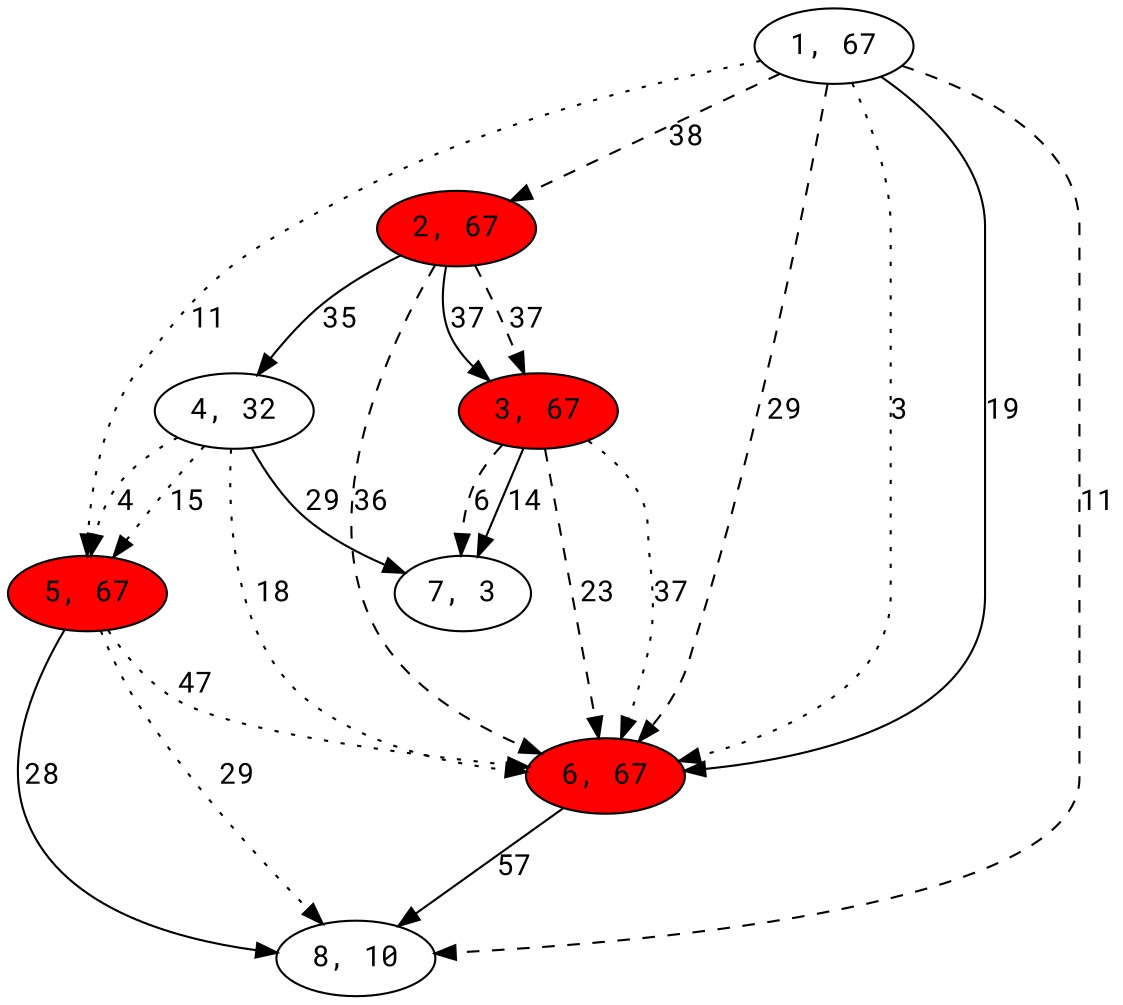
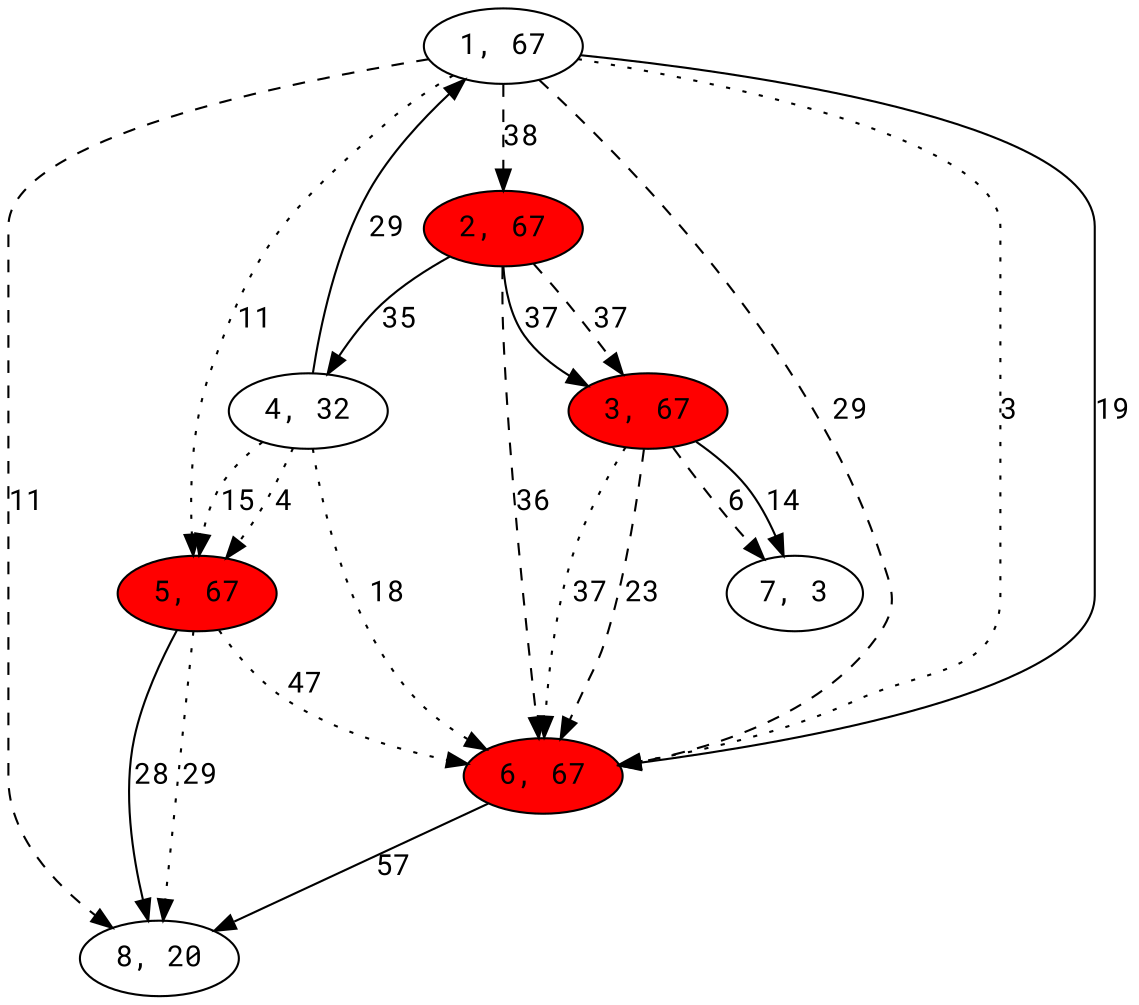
edge "4, 32" -> "7, 3": now "4, 32" -> "1, 67"
node "8, 10": label "8, 10" -> "8, 20"
